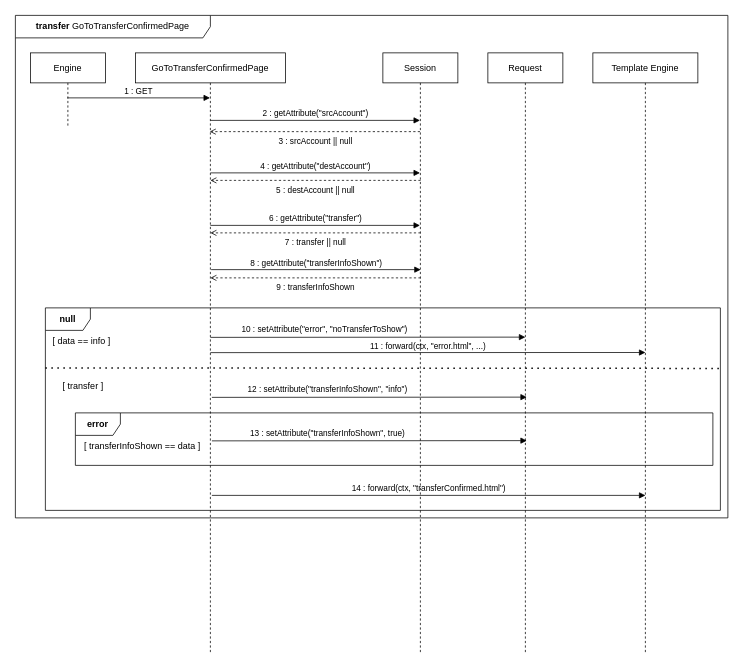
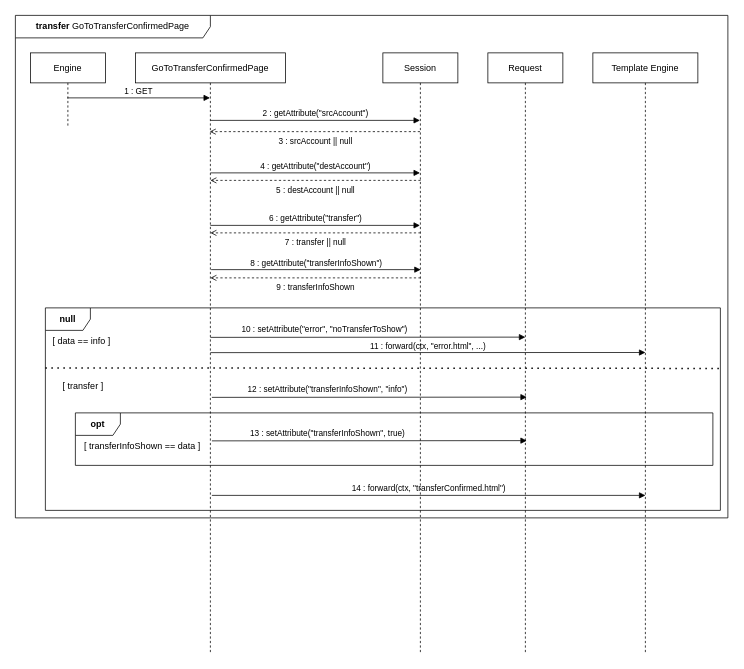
node "error": label "error" -> "opt"
